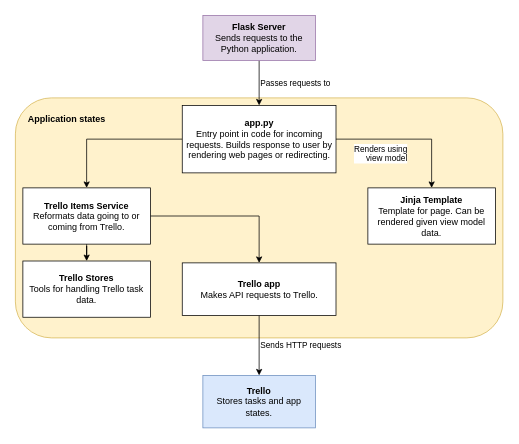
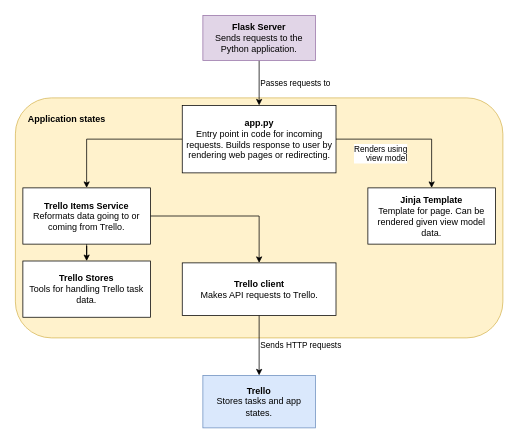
node "Trello app Makes API requests to Trello.": label "Trello app Makes API requests to Trello." -> "Trello client Makes API requests to Trello."
